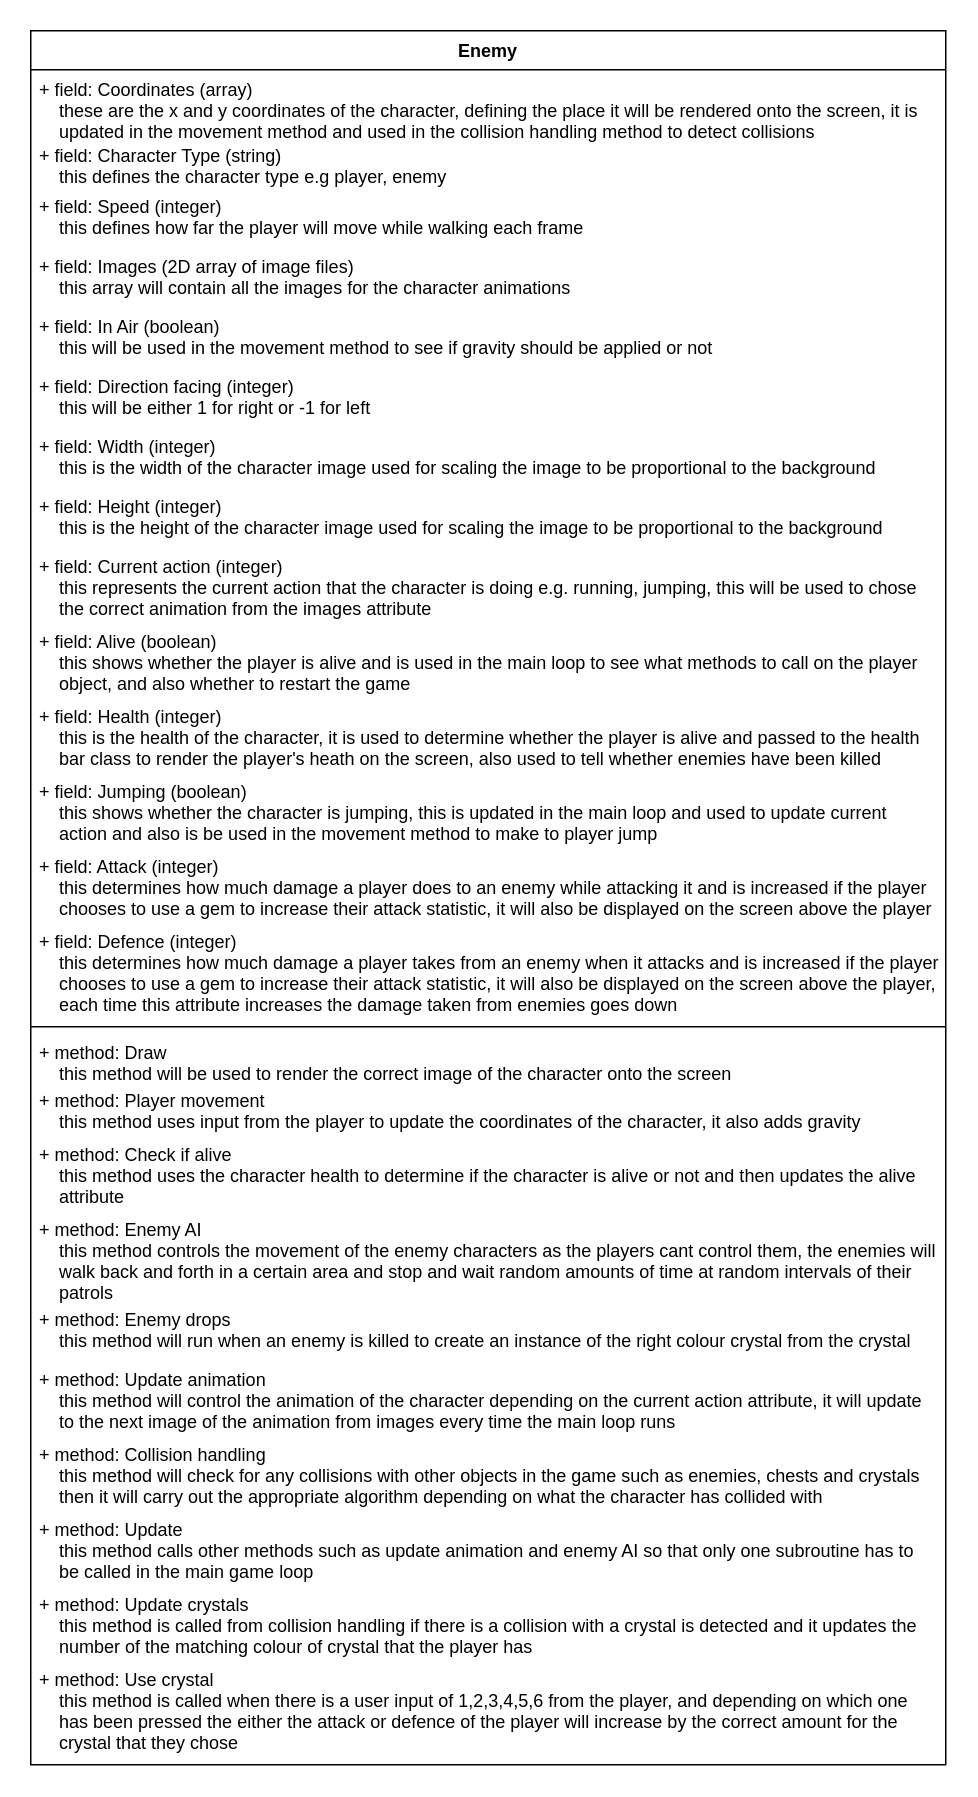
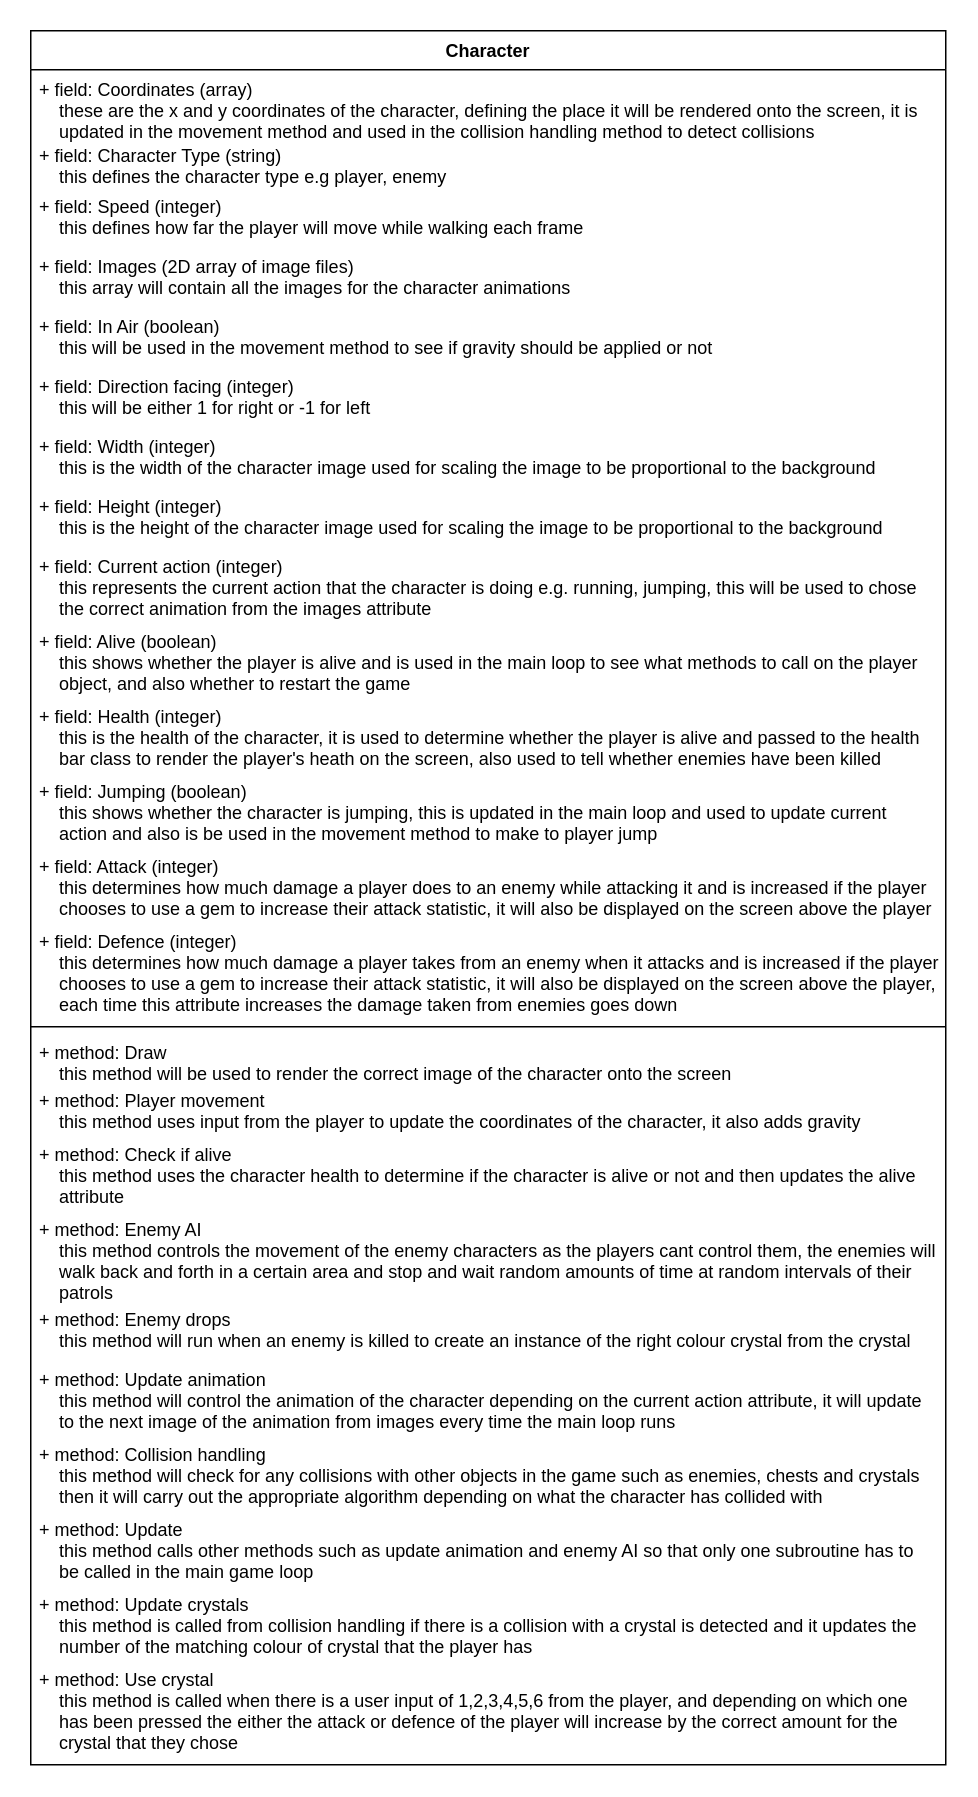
node "Enemy": label "Enemy" -> "Character"
